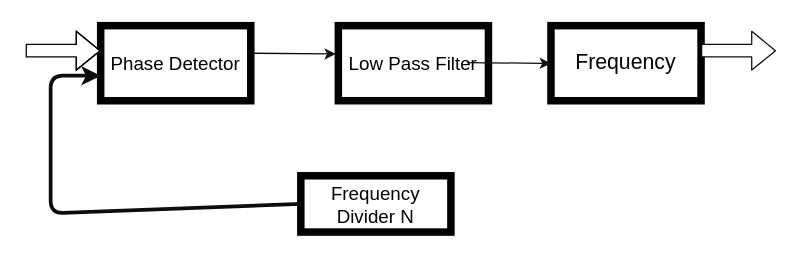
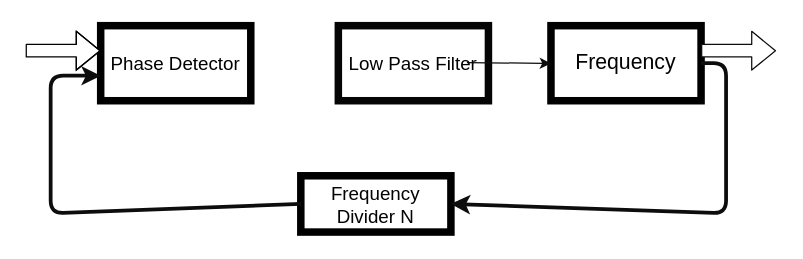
edge "Phase Detector" -> "Low Pass Filter": removed
edge "Frequency" -> "Frequency Divider N": added
